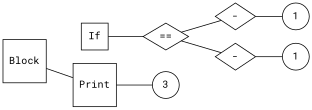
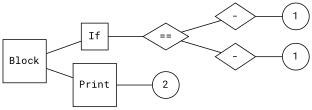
edge "If" -- "Block": added
node "3": label "3" -> "2"
